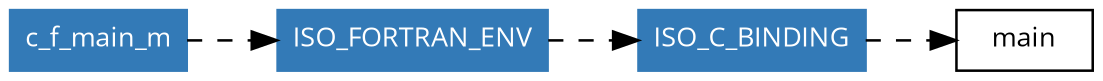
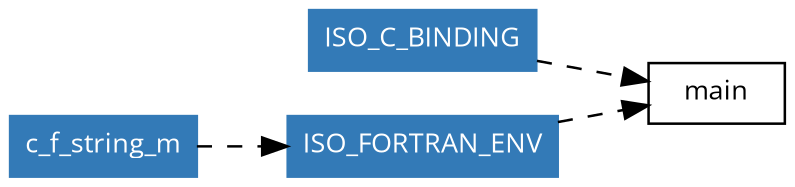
node "c_f_main_m": label "c_f_main_m" -> "c_f_string_m"
edge "ISO_FORTRAN_ENV" -> "ISO_C_BINDING": now "ISO_FORTRAN_ENV" -> "main"
